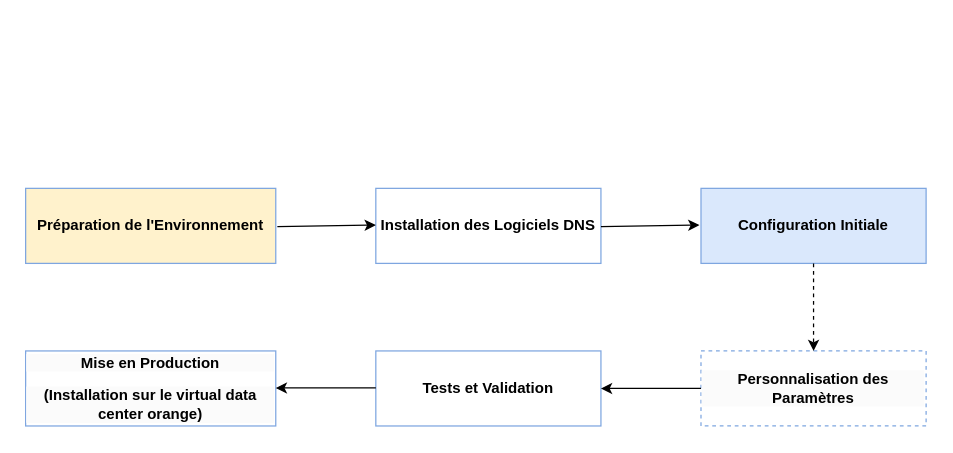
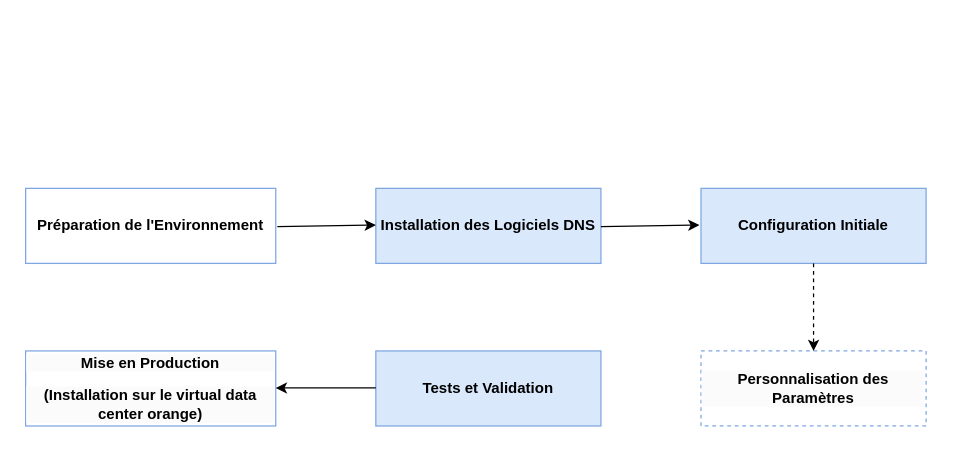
node "Préparation de l'Environnement": fillcolor #fff2cc -> #ffffff
node "Installation des Logiciels DNS": fillcolor #ffffff -> #dae8fc
node "Tests et Validation": fillcolor #ffffff -> #dae8fc
edge "Personnalisation des Paramètres" -> "Tests et Validation": removed
